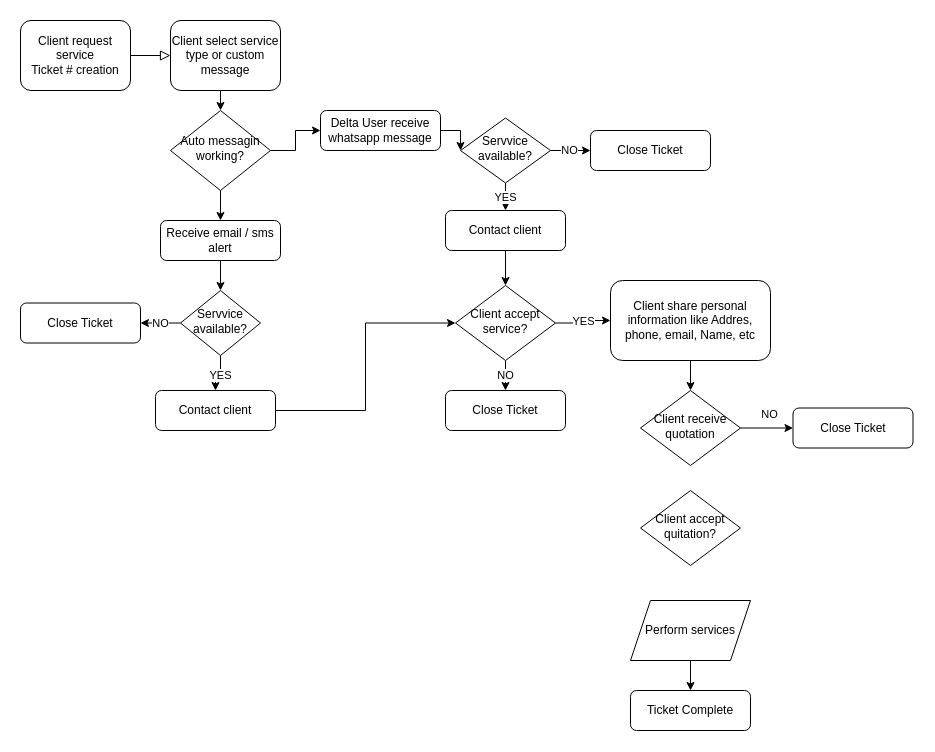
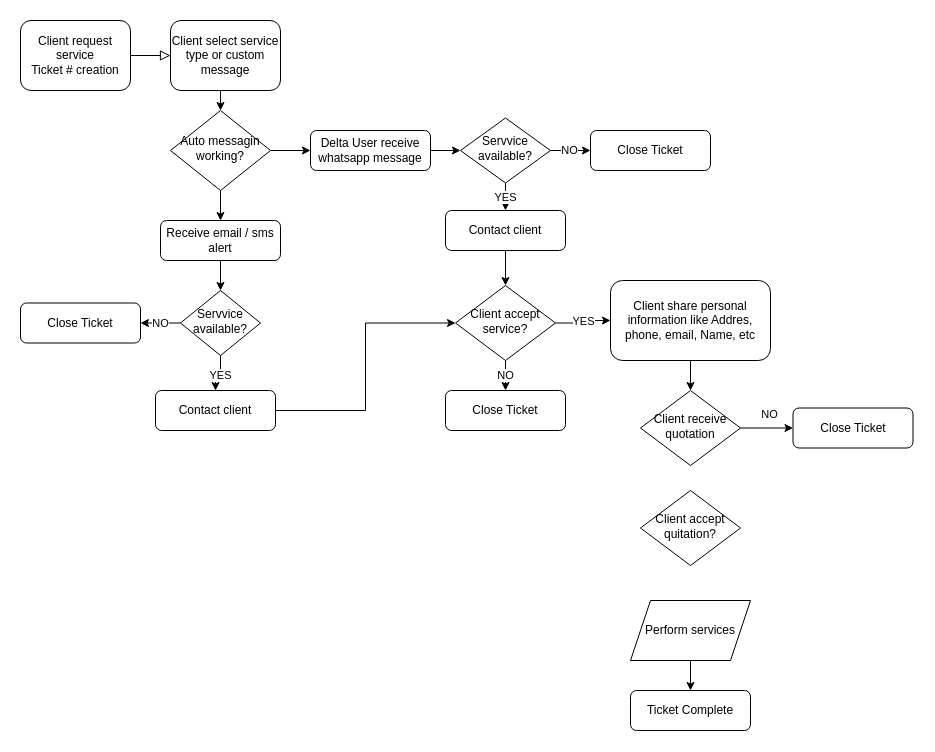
node "Delta User receive whatsapp message": moved (381, 131) -> (371, 151)
